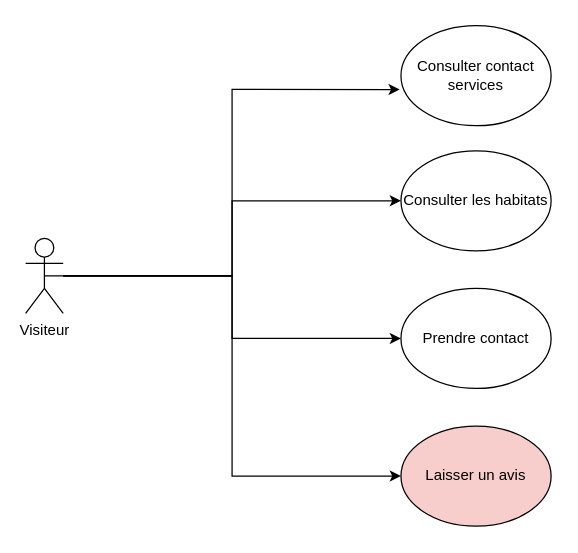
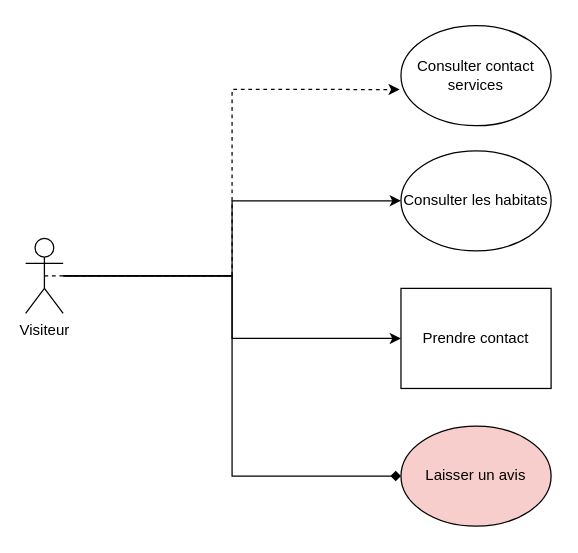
edge "Visiteur" -> "Consulter contact services": style solid -> dashed
node "Prendre contact": shape ellipse -> rectangle
edge "Visiteur" -> "Laisser un avis": arrowhead classic -> diamond
